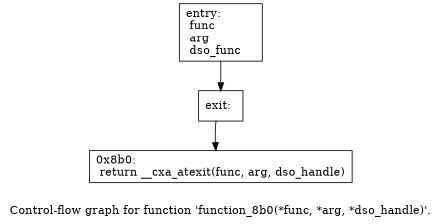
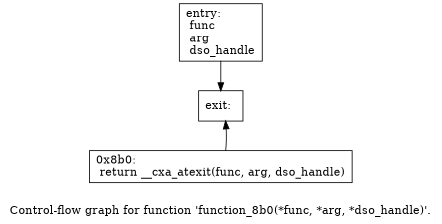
node "entry:": text "dso_func" -> "dso_handle"
edge "exit:" -> "0x8b0:": reversed
